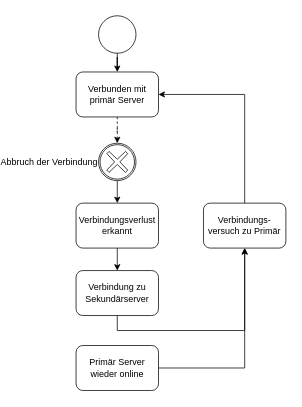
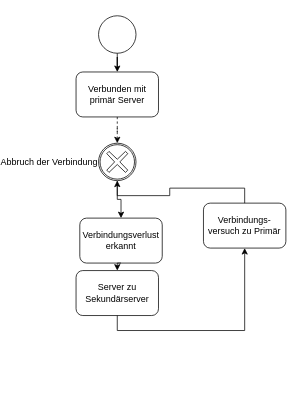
edge "Verbindungs- versuch zu Primär" -> "Verbunden mit primär Server": now "Verbindungs- versuch zu Primär" -> "Abbruch der Verbindung"
node "Verbindungsverlust erkannt": moved (117, 225) -> (121, 240)
node "Verbindung zu Sekundärserver": label "Verbindung zu Sekundärserver" -> "Server zu Sekundärserver"
edge "Primär Server wieder online" -> "Verbindungs- versuch zu Primär": removed
node "Primär Server wieder online": removed
